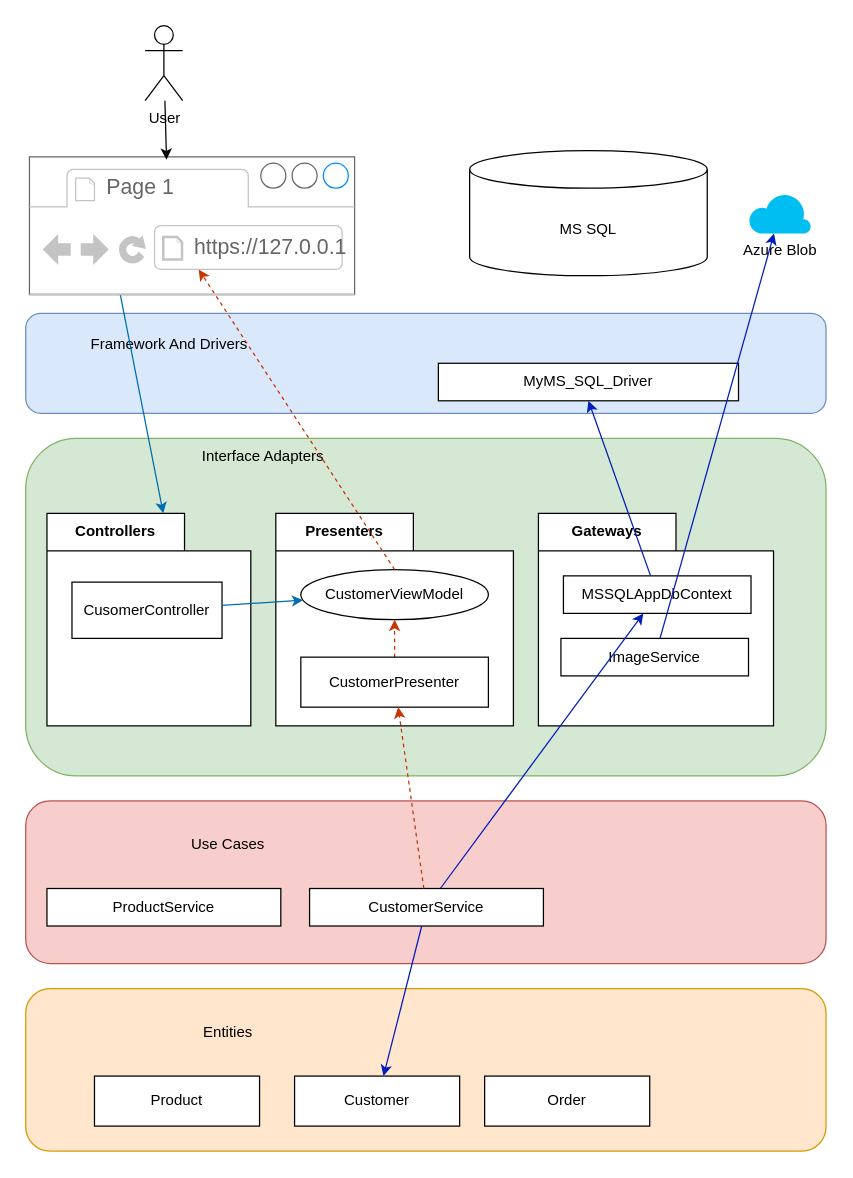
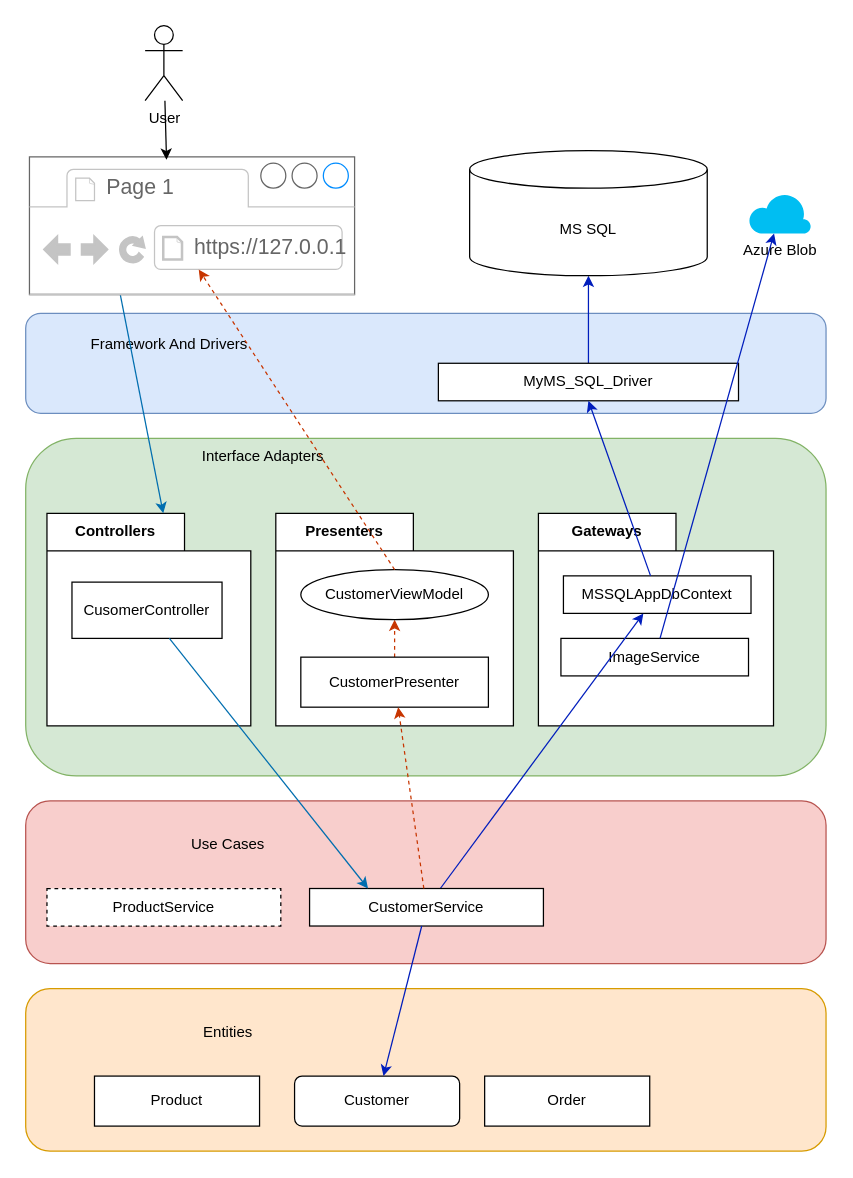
edge "MyMS_SQL_Driver" -> "MS SQL": added
edge "CusomerController" -> "CustomerViewModel": now "CusomerController" -> "CustomerService"
node "ProductService": style solid -> dashed
node "Customer": shape rectangle -> rounded rectangle
